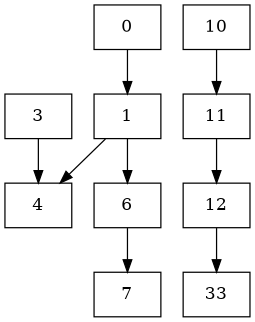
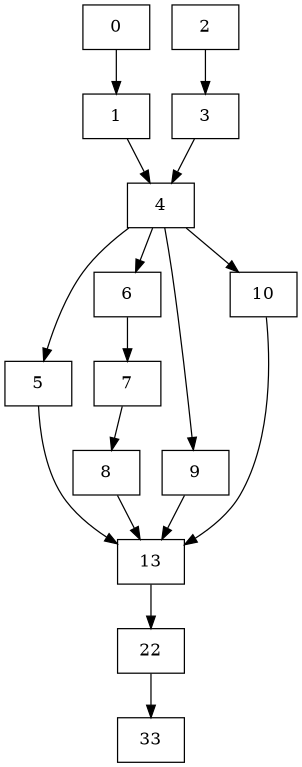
node "2": added
node "11": label "11" -> "13"
edge "1" -> "6": now "4" -> "6"
node "12": label "12" -> "22"
edge "4" -> "10": added
node "5": added
node "8": added
node "9": added
